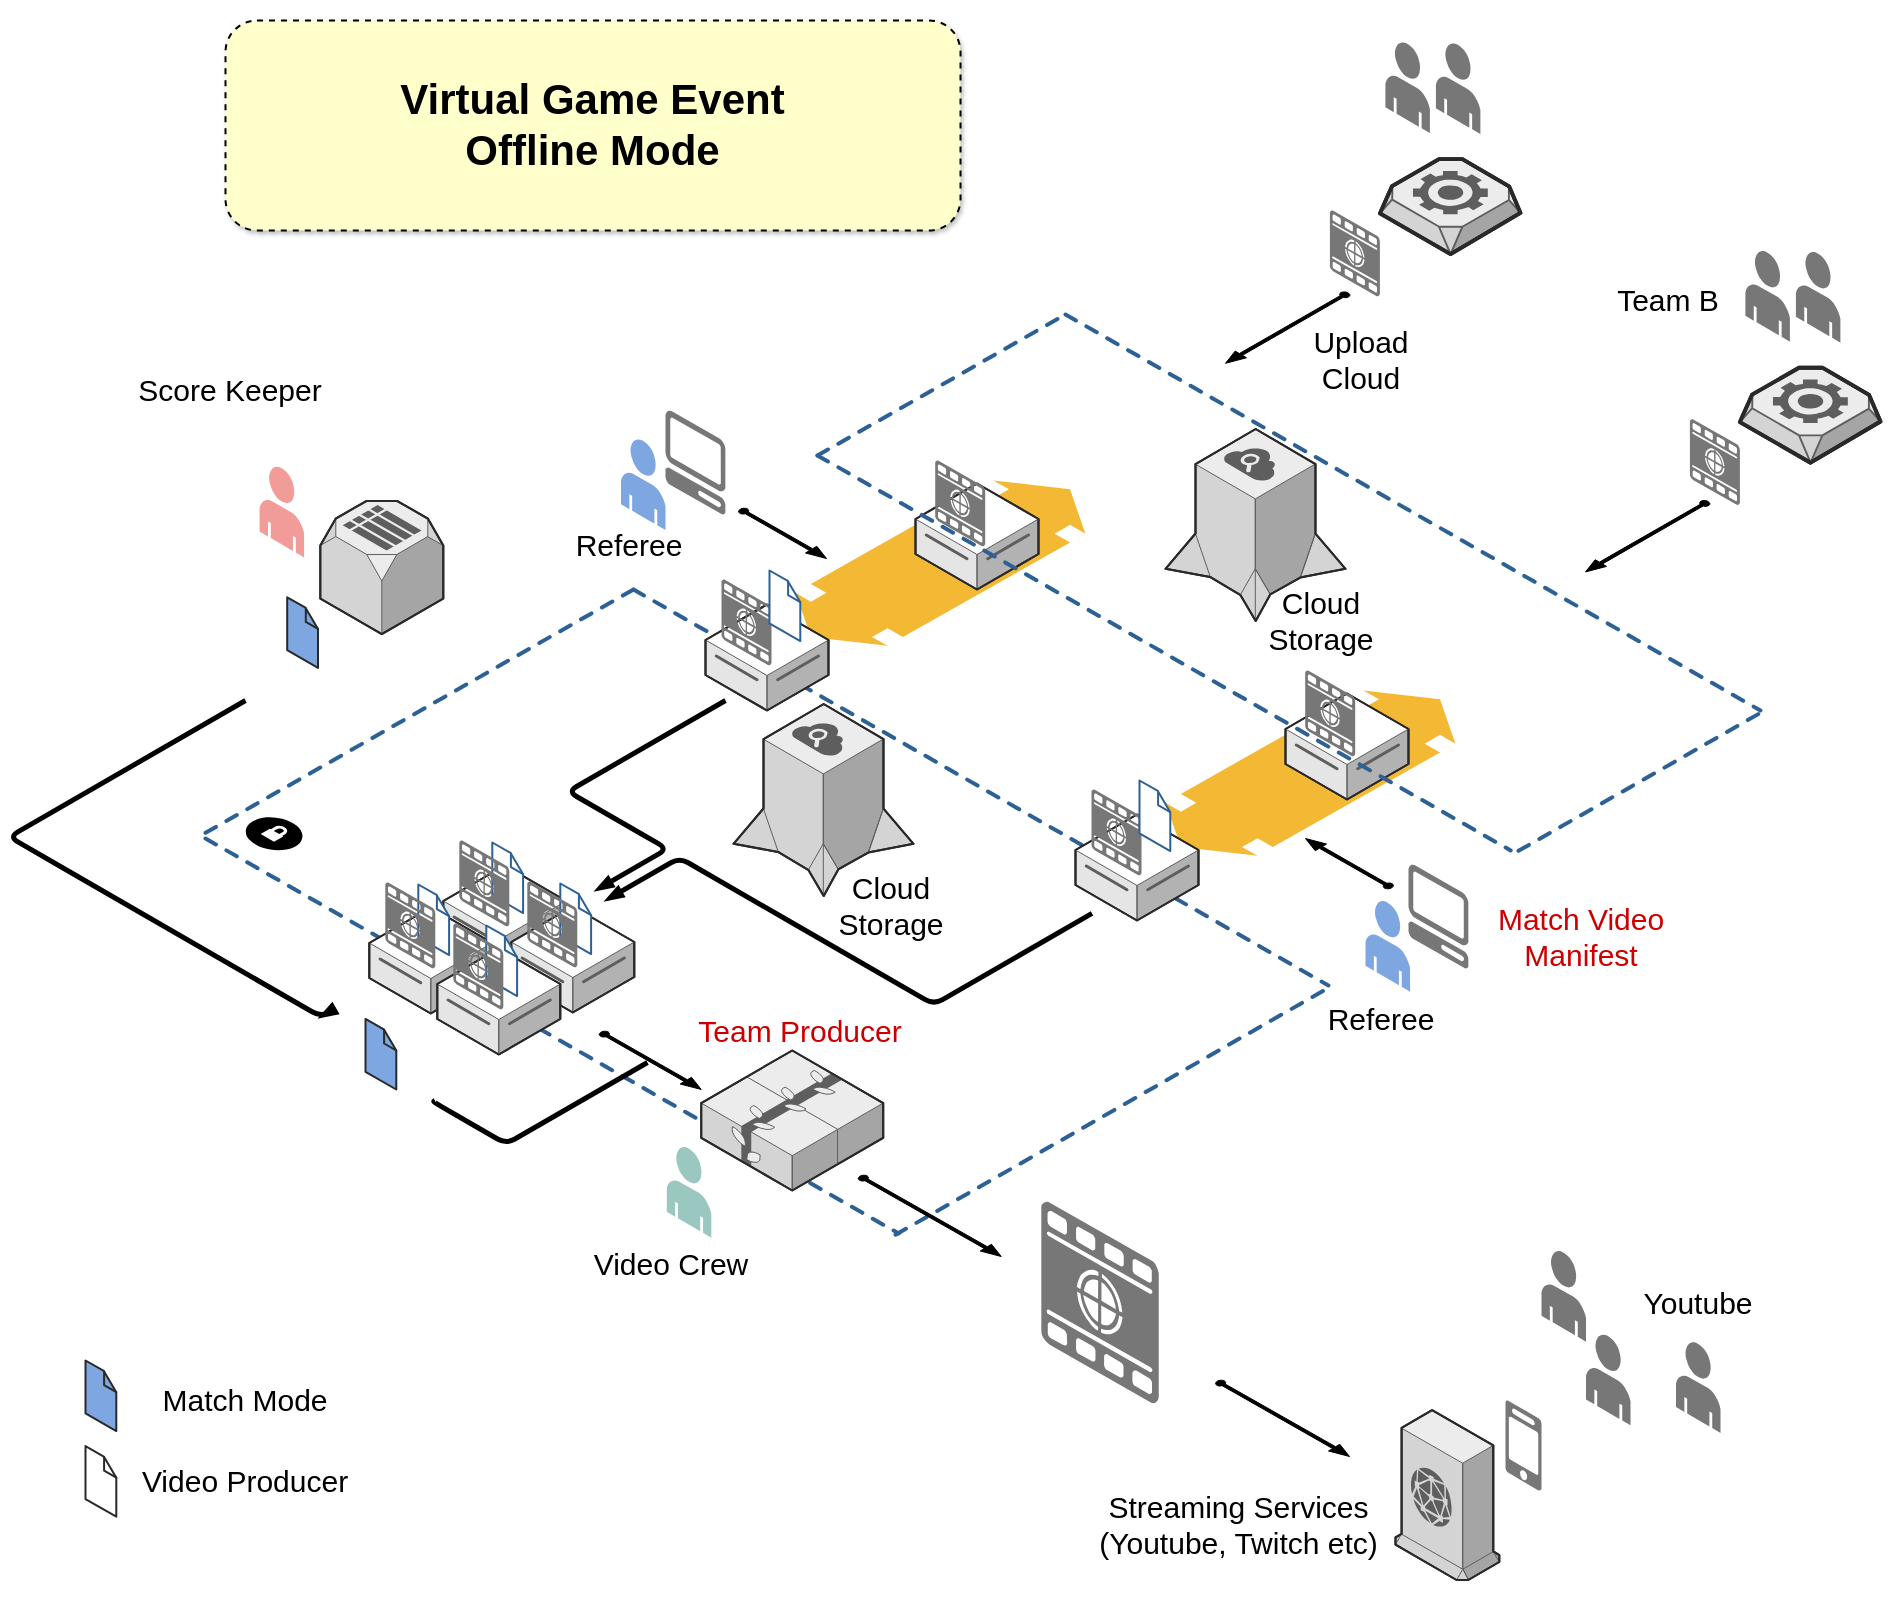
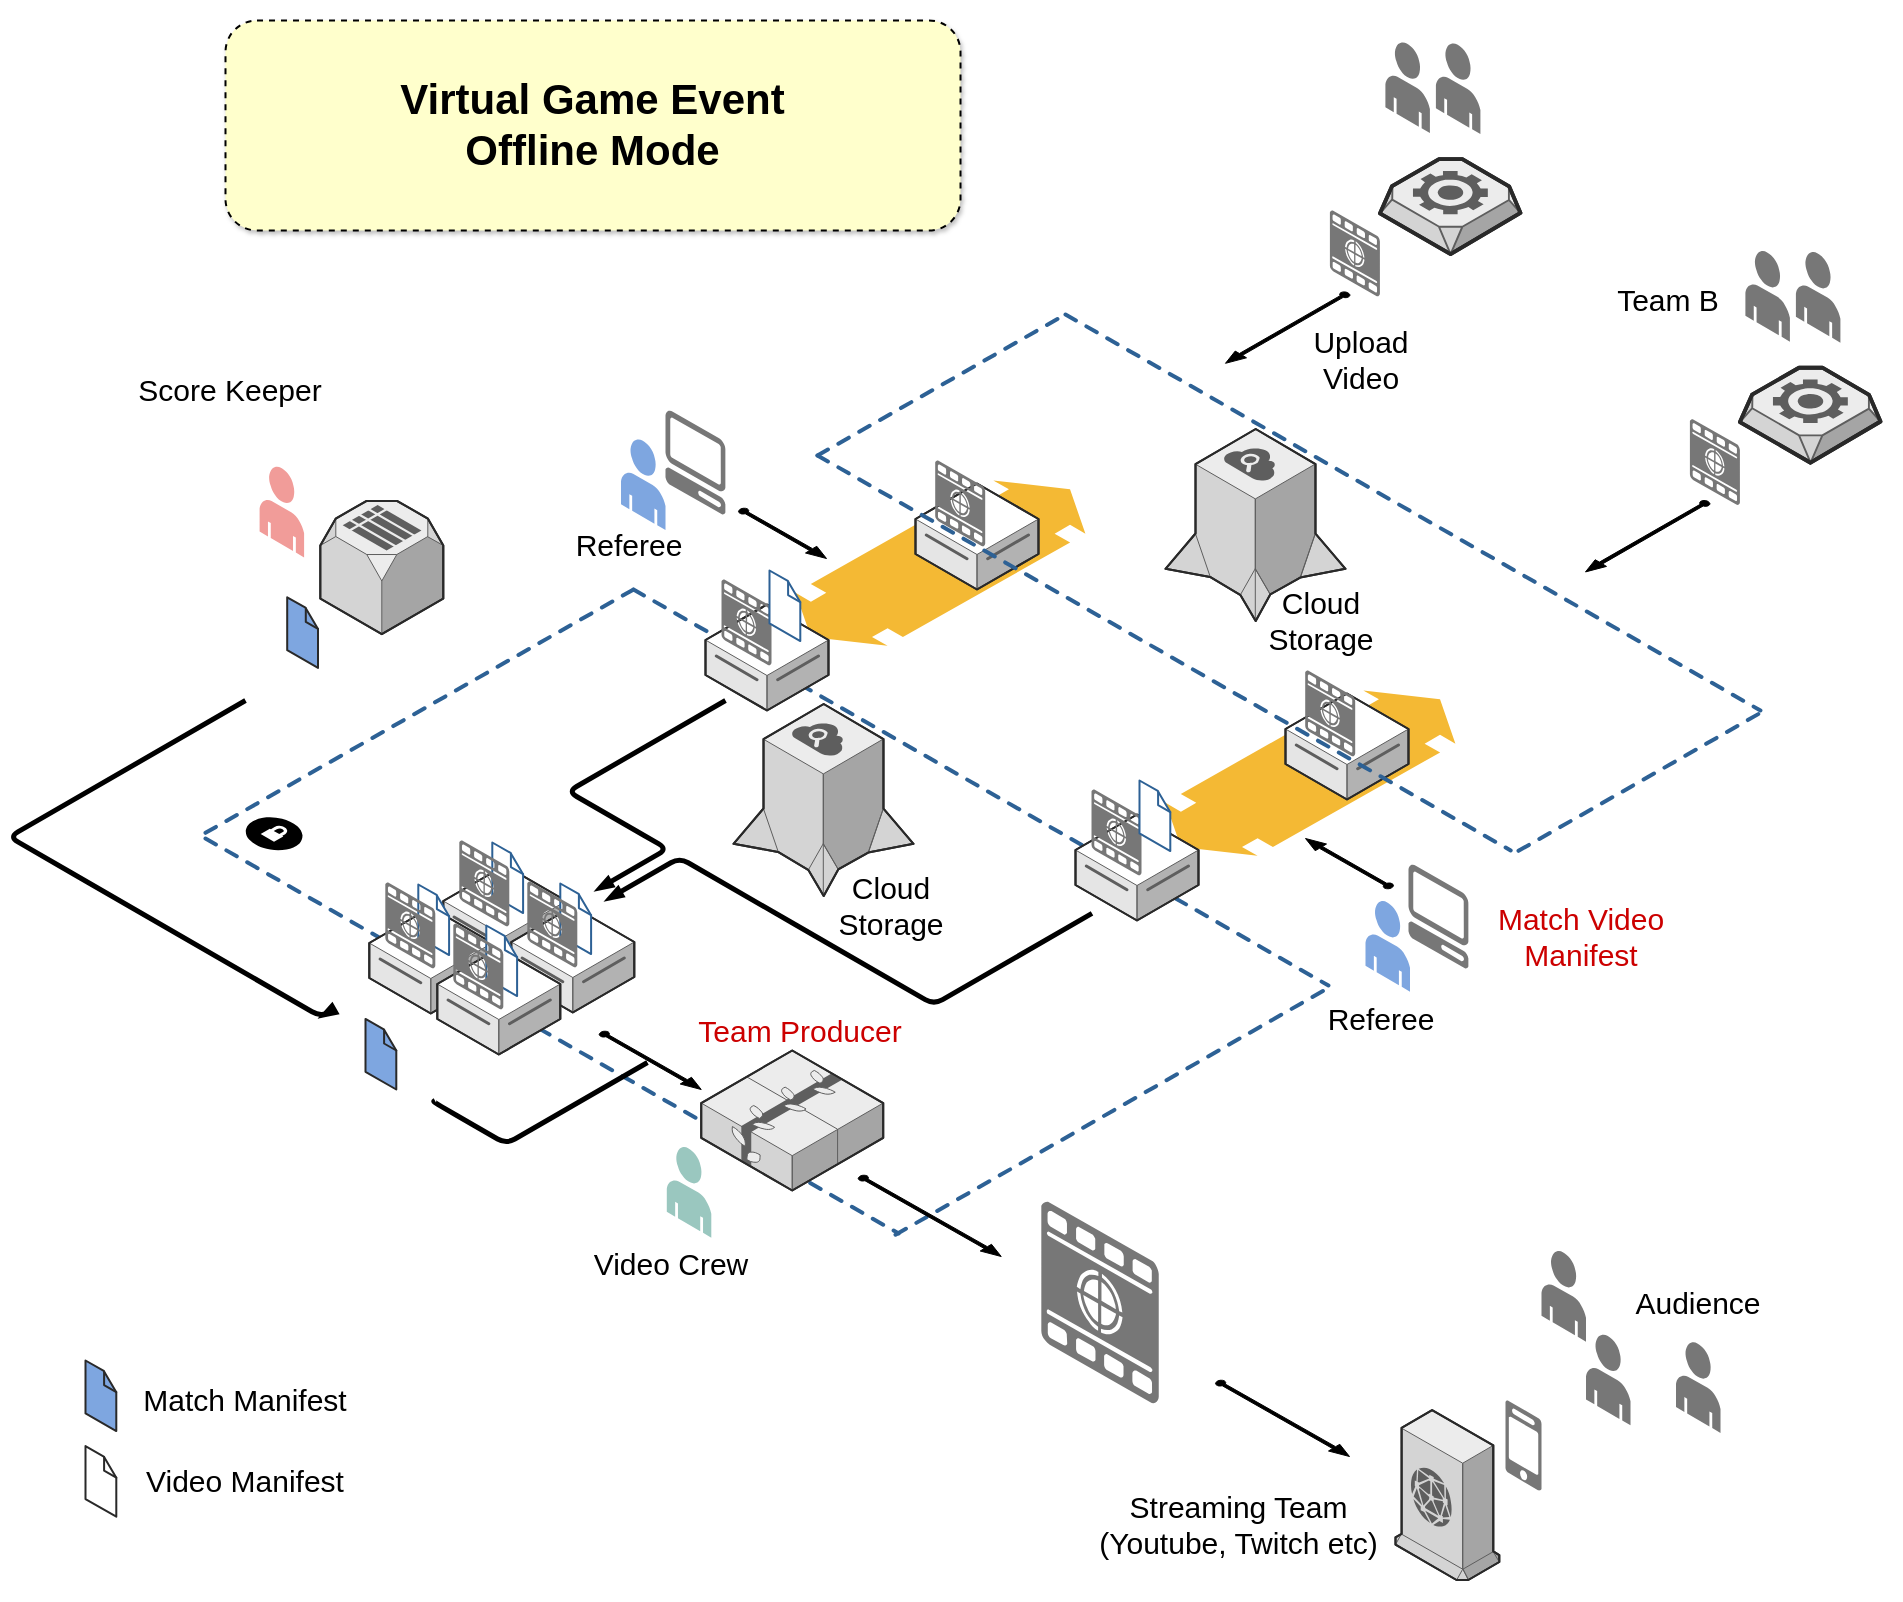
node "Upload Cloud": label "Upload Cloud" -> "Upload Video"
node "Youtube": label "Youtube" -> "Audience"
node "Match Mode": label "Match Mode" -> "Match Manifest"
node "Video Producer": label "Video Producer" -> "Video Manifest"
node "Streaming Services (Youtube, Twitch etc)": label "Streaming Services (Youtube, Twitch etc)" -> "Streaming Team (Youtube, Twitch etc)"
